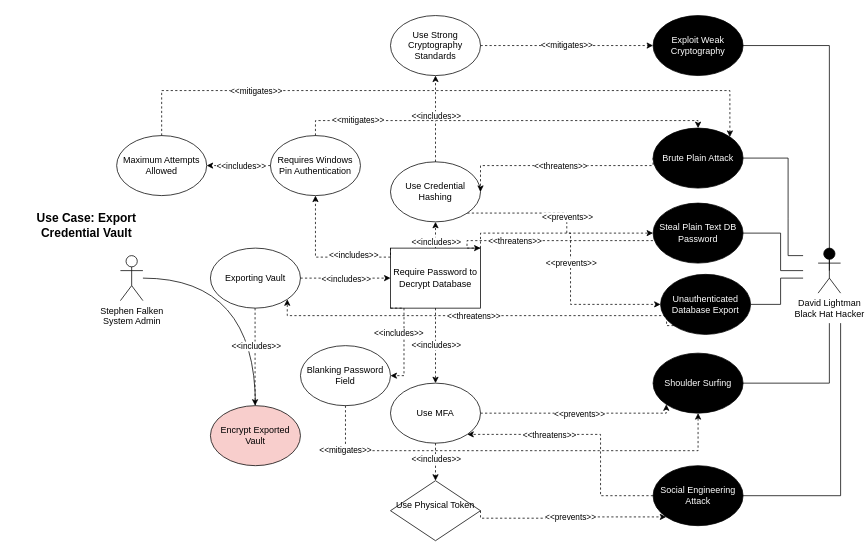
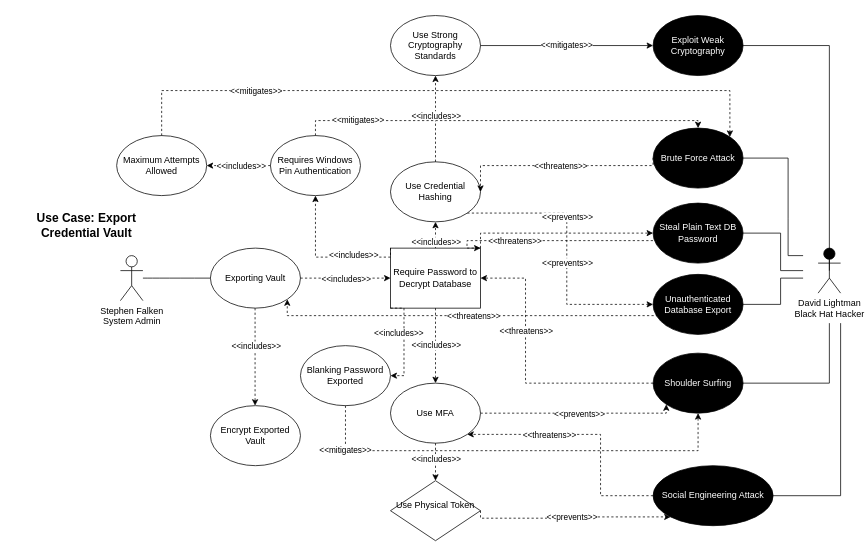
edge "Use Strong Cryptography Standards" -> "Exploit Weak Cryptography": style dashed -> solid
node "Brute Plain Attack": label "Brute Plain Attack" -> "Brute Force Attack"
node "Unauthenticated Database Export": moved (705, 304) -> (698, 304)
edge "Stephen Falken System Admin" -- "Encrypt Exported Vault": now "Stephen Falken System Admin" -- "Exporting Vault"
edge "Shoulder Surfing" -> "Require Password to Decrypt Database": added, label "<<threatens>>"
node "Blanking Password Field": label "Blanking Password Field" -> "Blanking Password Exported"
node "Encrypt Exported Vault": fillcolor #f8cecc -> #ffffff
node "Social Engineering Attack": size 90x60 -> 120x60
